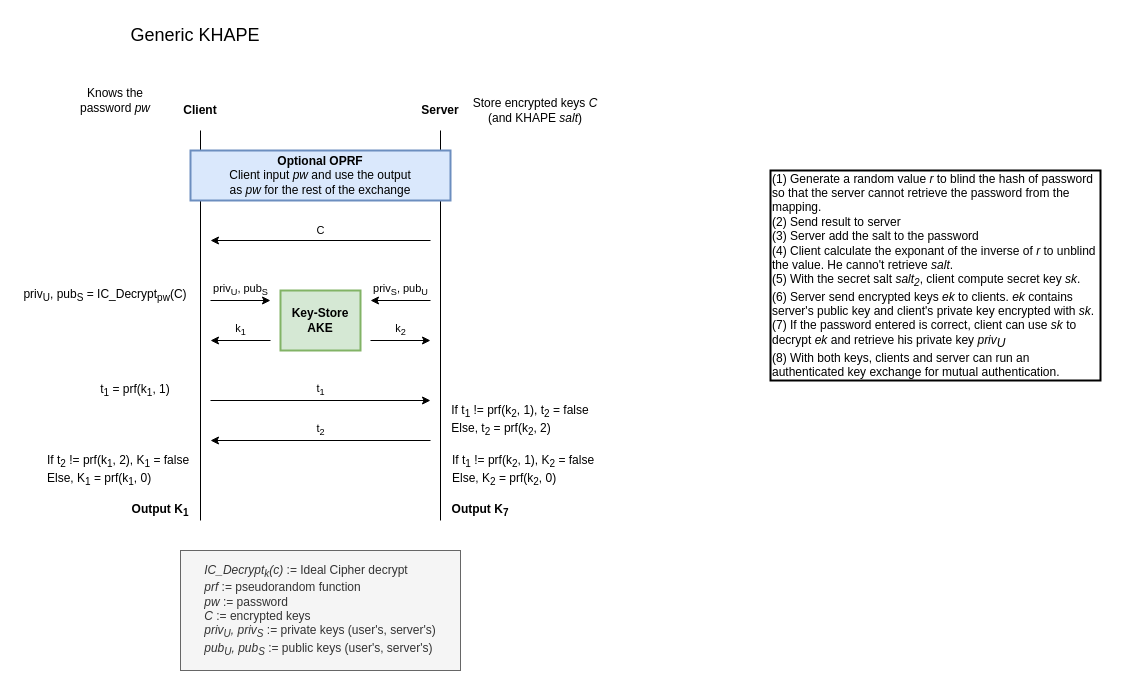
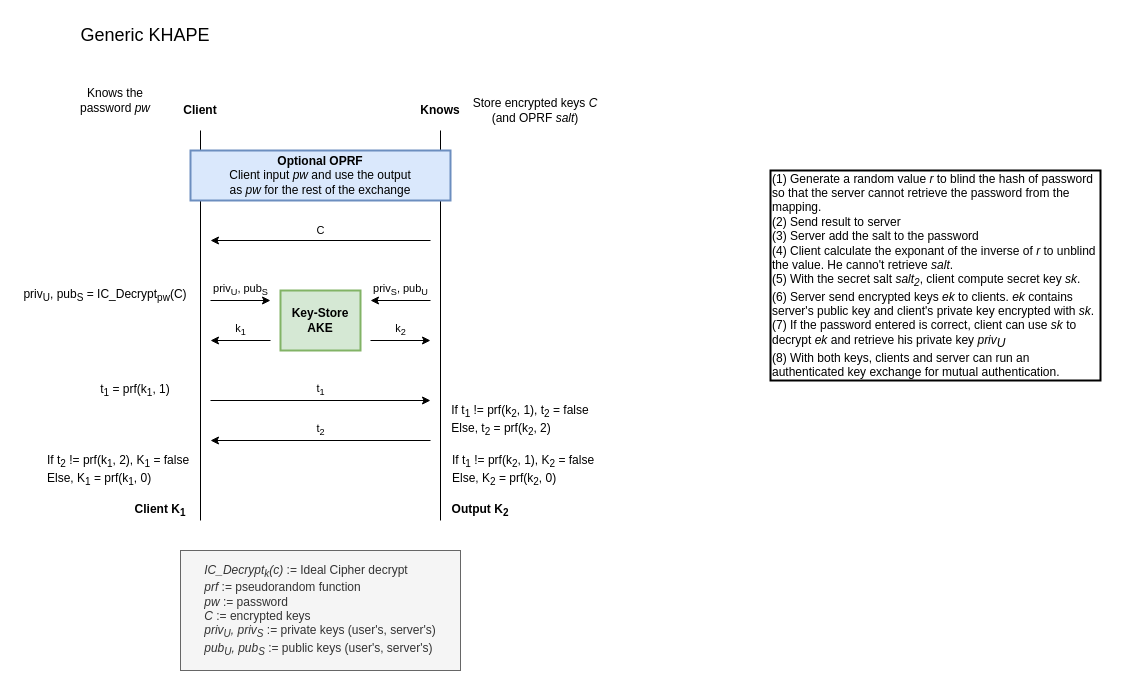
node "Generic KHAPE": moved (196, 36) -> (146, 36)
node "Server": label "Server" -> "Knows"
node "Store encrypted keys C (and KHAPE salt)": label "Store encrypted keys C (and KHAPE salt)" -> "Store encrypted keys C (and OPRF salt)"
node "Output K1": label "Output K1" -> "Client K1"
node "Output K7": label "Output K7" -> "Output K2"
